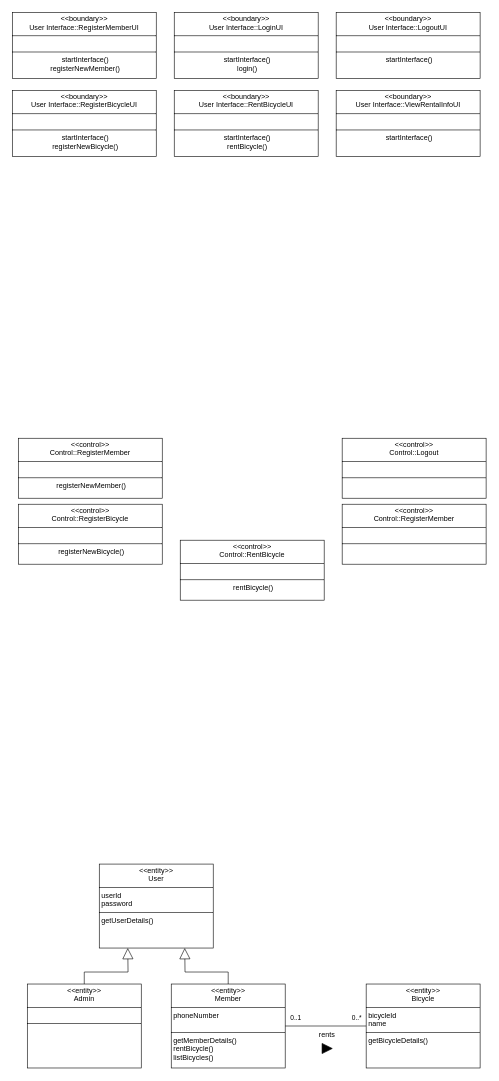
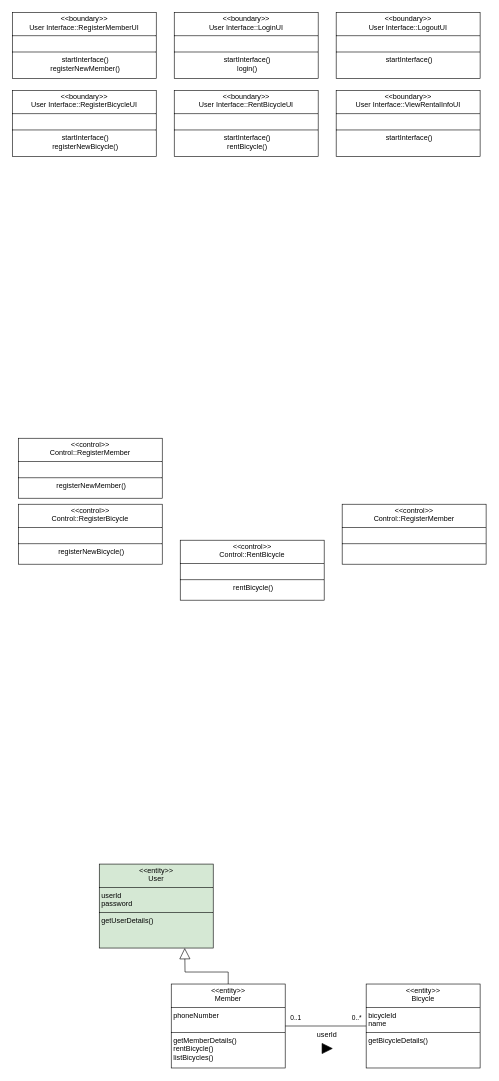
node "<<control>> Control::Logout": removed
node "<<entity>> User userId password getUserDetails()": fillcolor #ffffff -> #d5e8d4
edge "<<entity>> Admin" -> "<<entity>> User userId password getUserDetails()": removed
node "<<entity>> Admin": removed
node "rents": label "rents" -> "userId"
